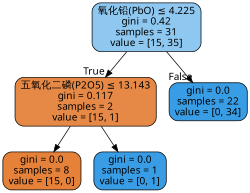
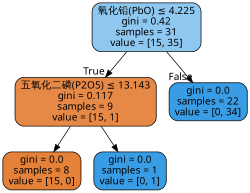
node "五氧化二磷(P2O5) ≤ 13.143": text "samples = 2" -> "samples = 9"
